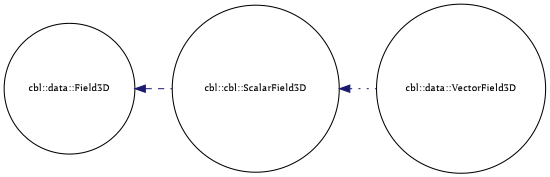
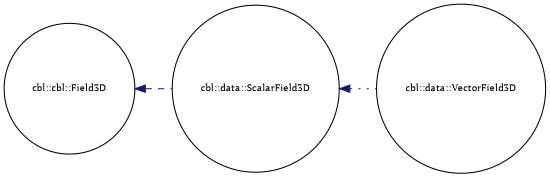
node "cbl::data::Field3D": label "cbl::data::Field3D" -> "cbl::cbl::Field3D"
node "cbl::cbl::ScalarField3D": label "cbl::cbl::ScalarField3D" -> "cbl::data::ScalarField3D"
